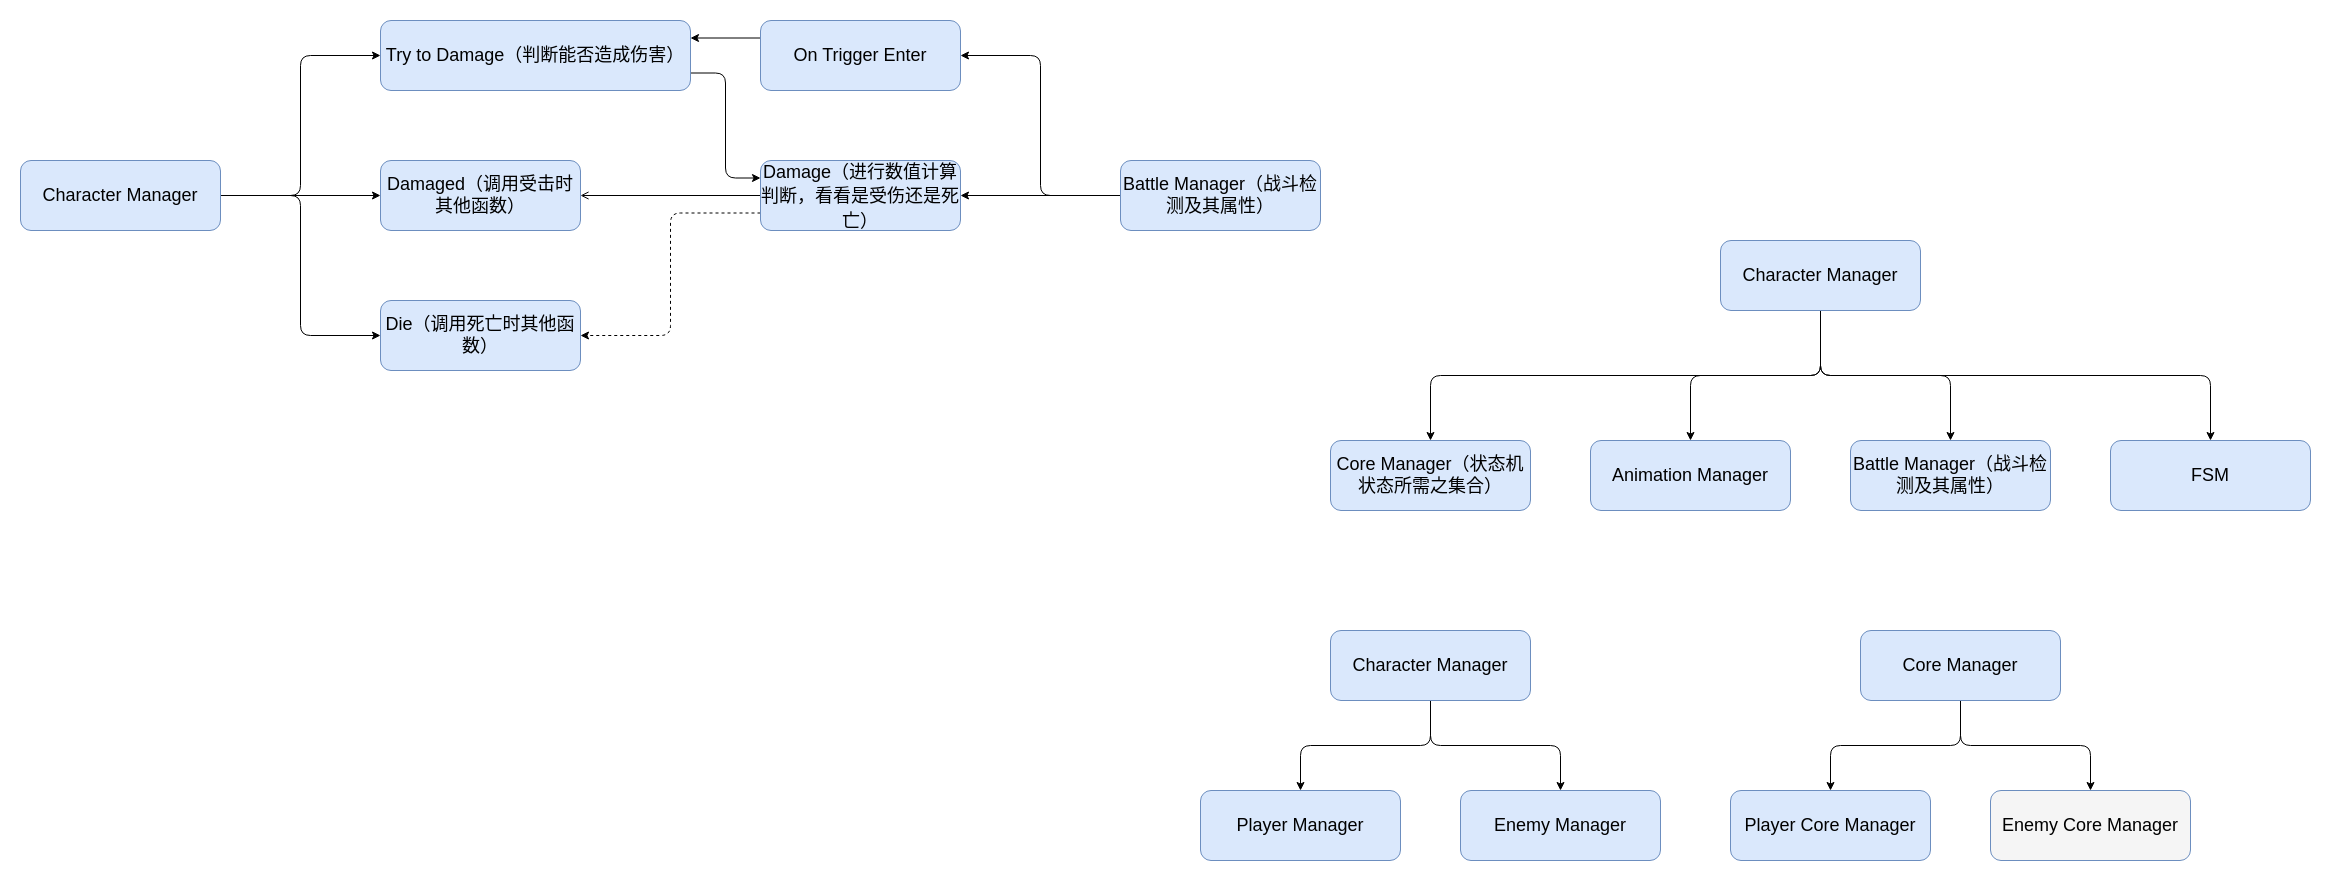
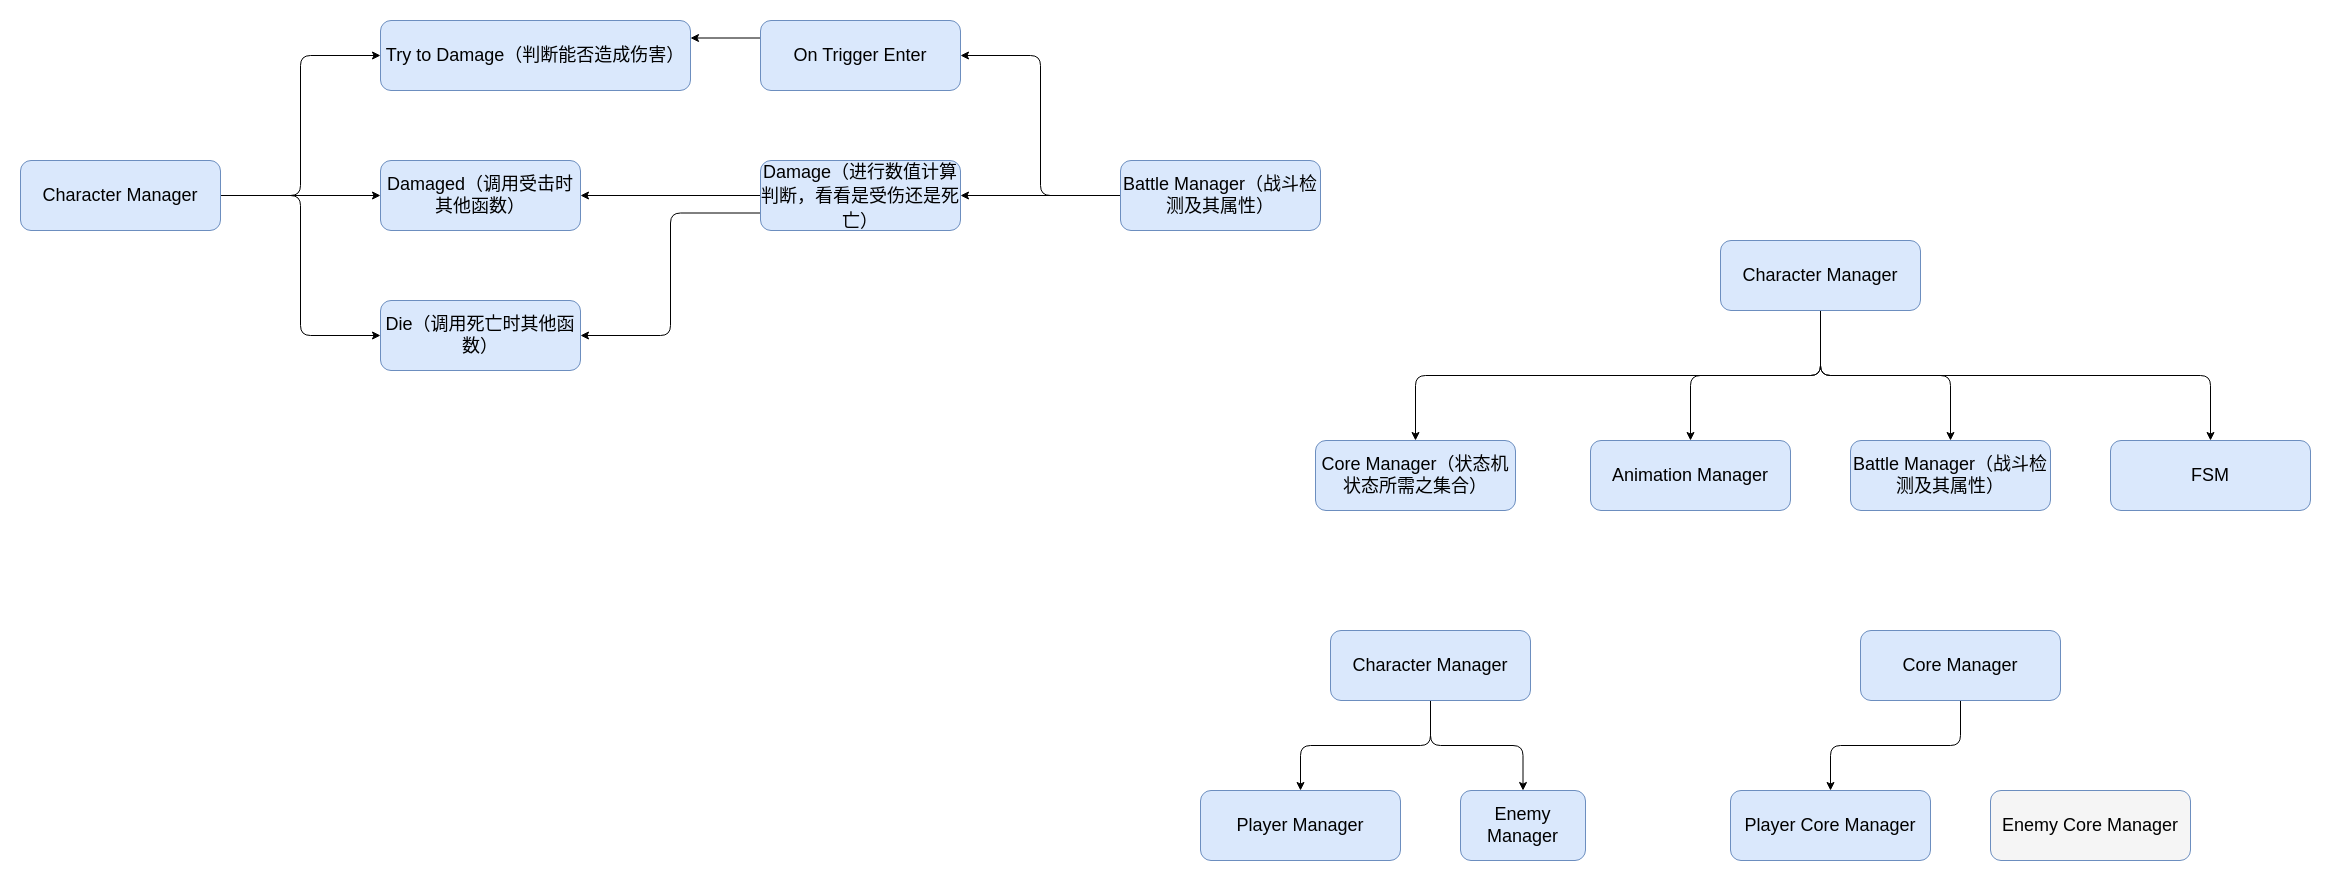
edge "Try to Damage（判断能否造成伤害）" -> "Damage（进行数值计算判断，看看是受伤还是死亡）": removed
edge "Damage（进行数值计算判断，看看是受伤还是死亡）" -> "Damaged（调用受击时其他函数）": arrowhead open -> classic
edge "Damage（进行数值计算判断，看看是受伤还是死亡）" -> "Die（调用死亡时其他函数）": style dashed -> solid
node "Core Manager（状态机状态所需之集合）": moved (1431, 476) -> (1416, 476)
edge "Core Manager" -> "Enemy Core Manager": removed
node "Enemy Manager": size 200x70 -> 125x70
